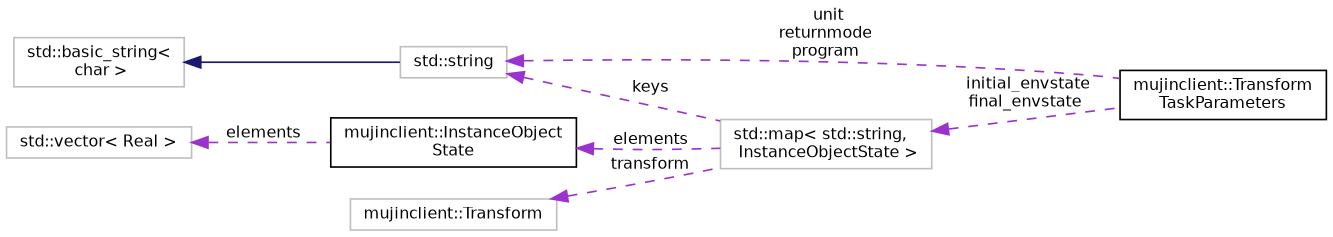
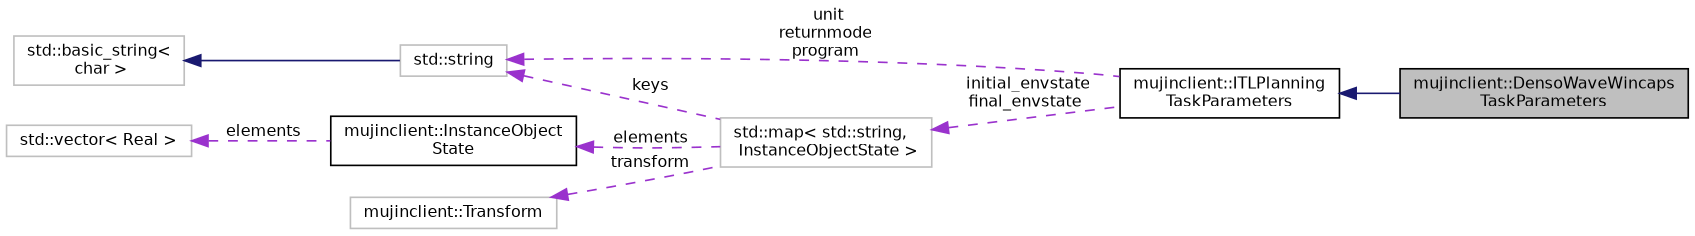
node "mujinclient::DensoWaveWincaps TaskParameters": added
node "mujinclient::Transform TaskParameters": label "mujinclient::Transform TaskParameters" -> "mujinclient::ITLPlanning TaskParameters"
